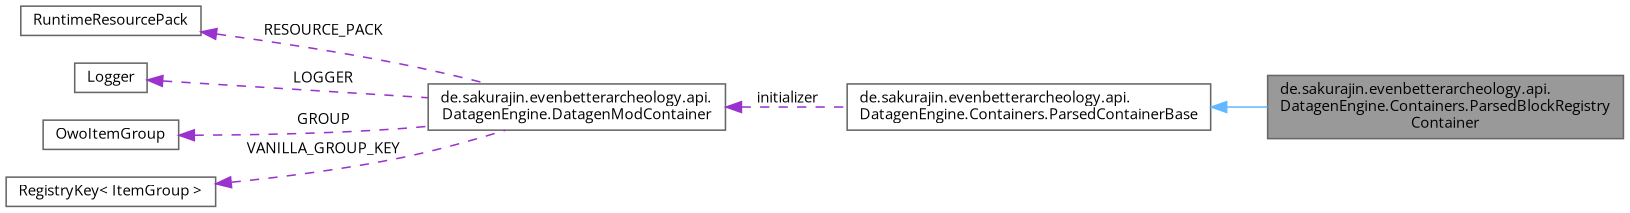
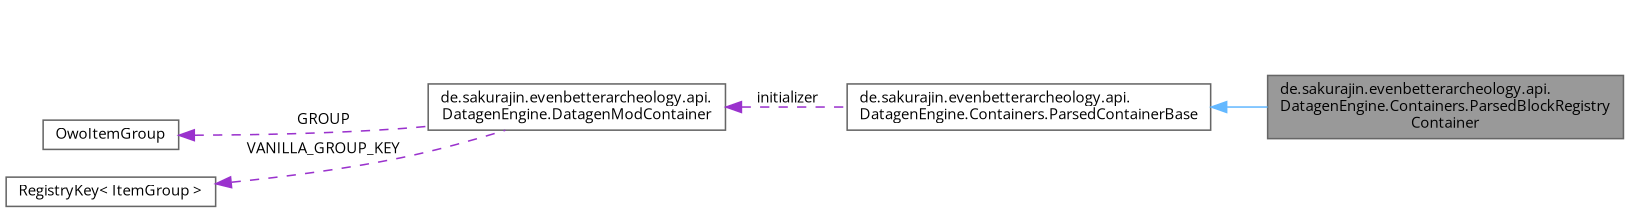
node "RuntimeResourcePack": removed
node "Logger": removed
